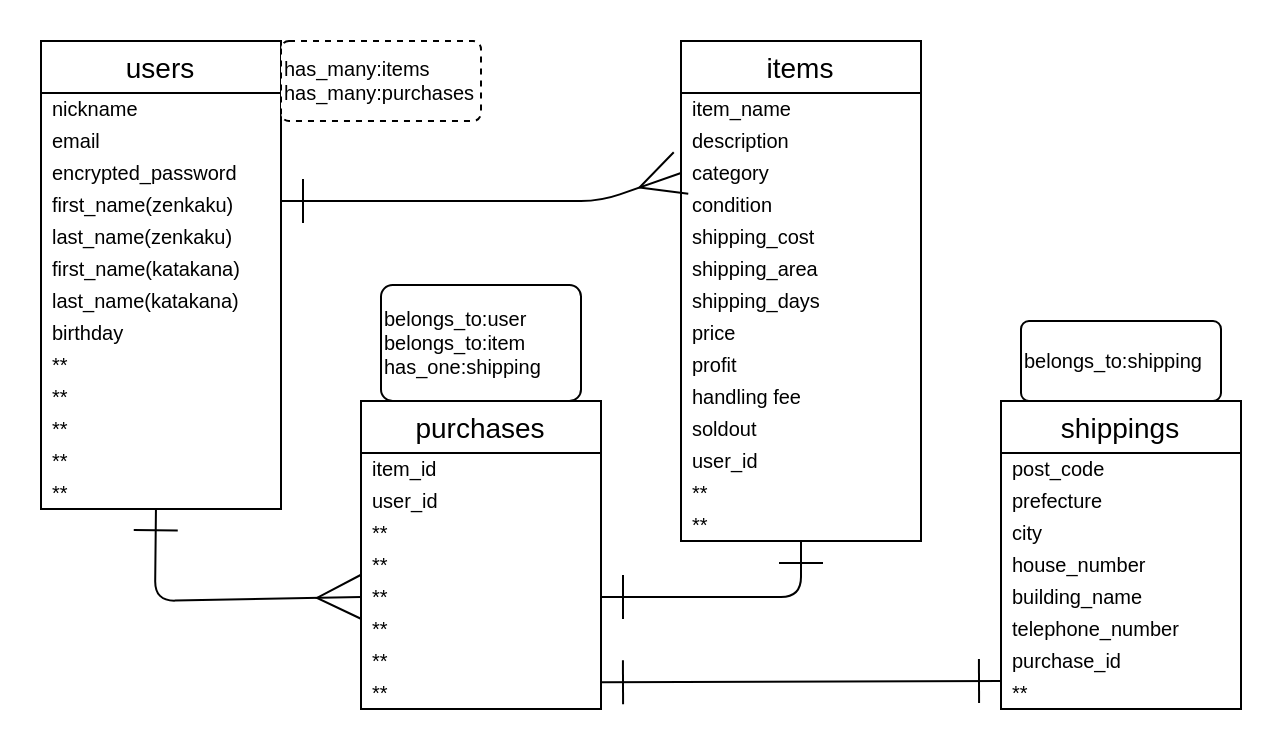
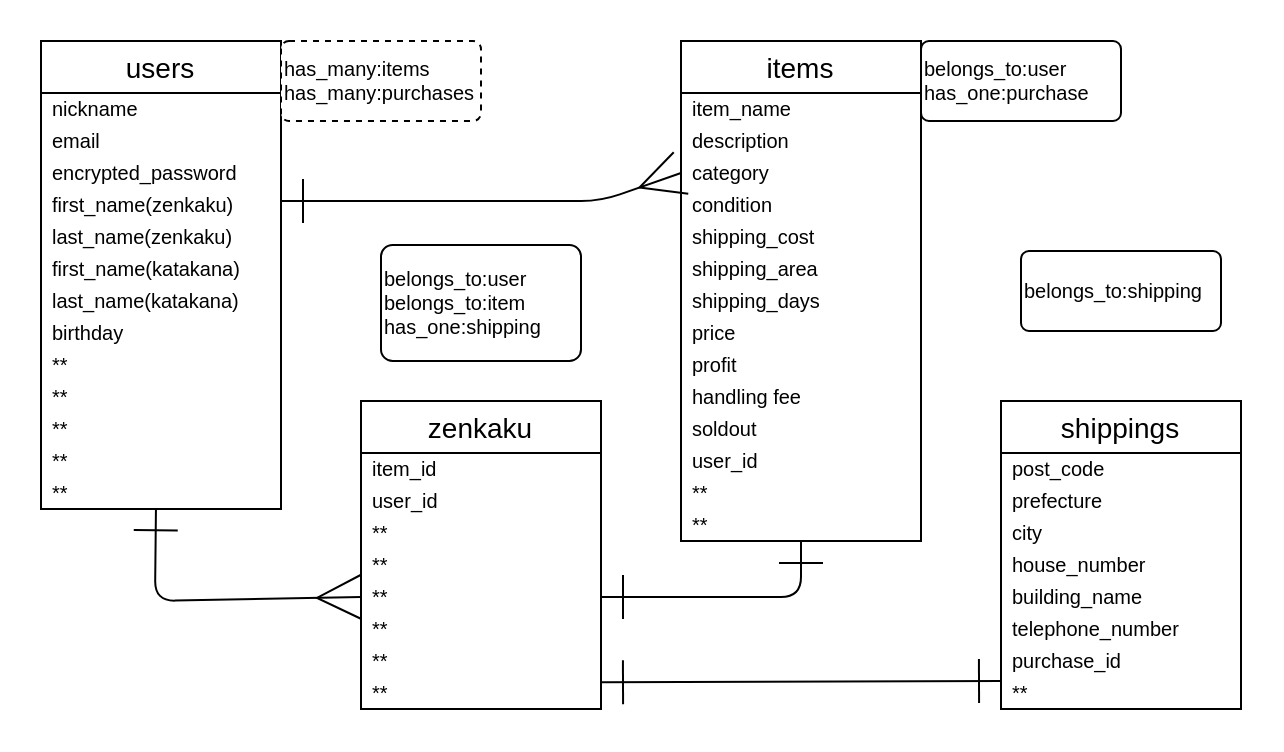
node "belongs_to:user has_one:purchase": added
node "belongs_to:user belongs_to:item has_one:shipping": moved (481, 343) -> (481, 303)
node "belongs_to:shipping": moved (1121, 361) -> (1121, 291)
node "purchases": label "purchases" -> "zenkaku"
